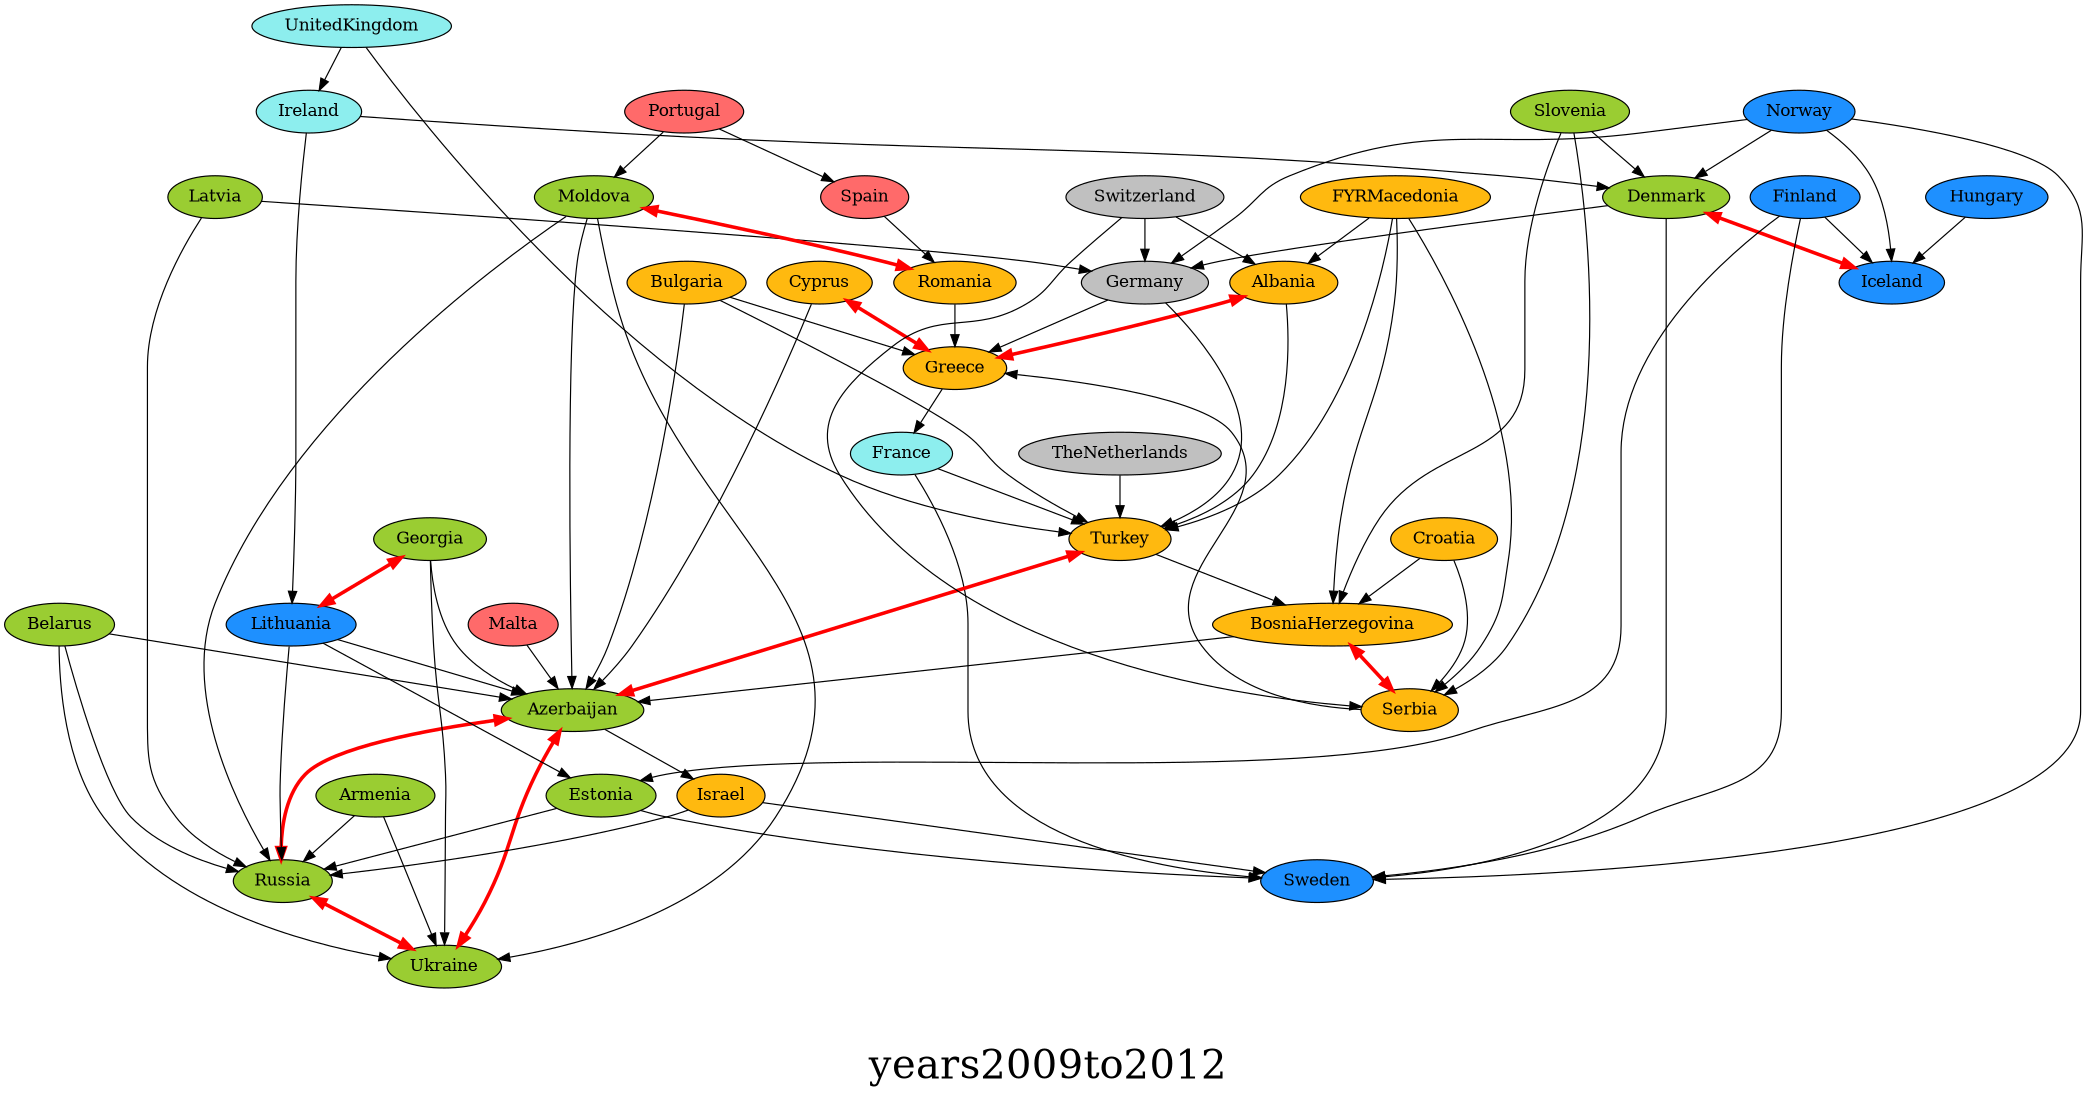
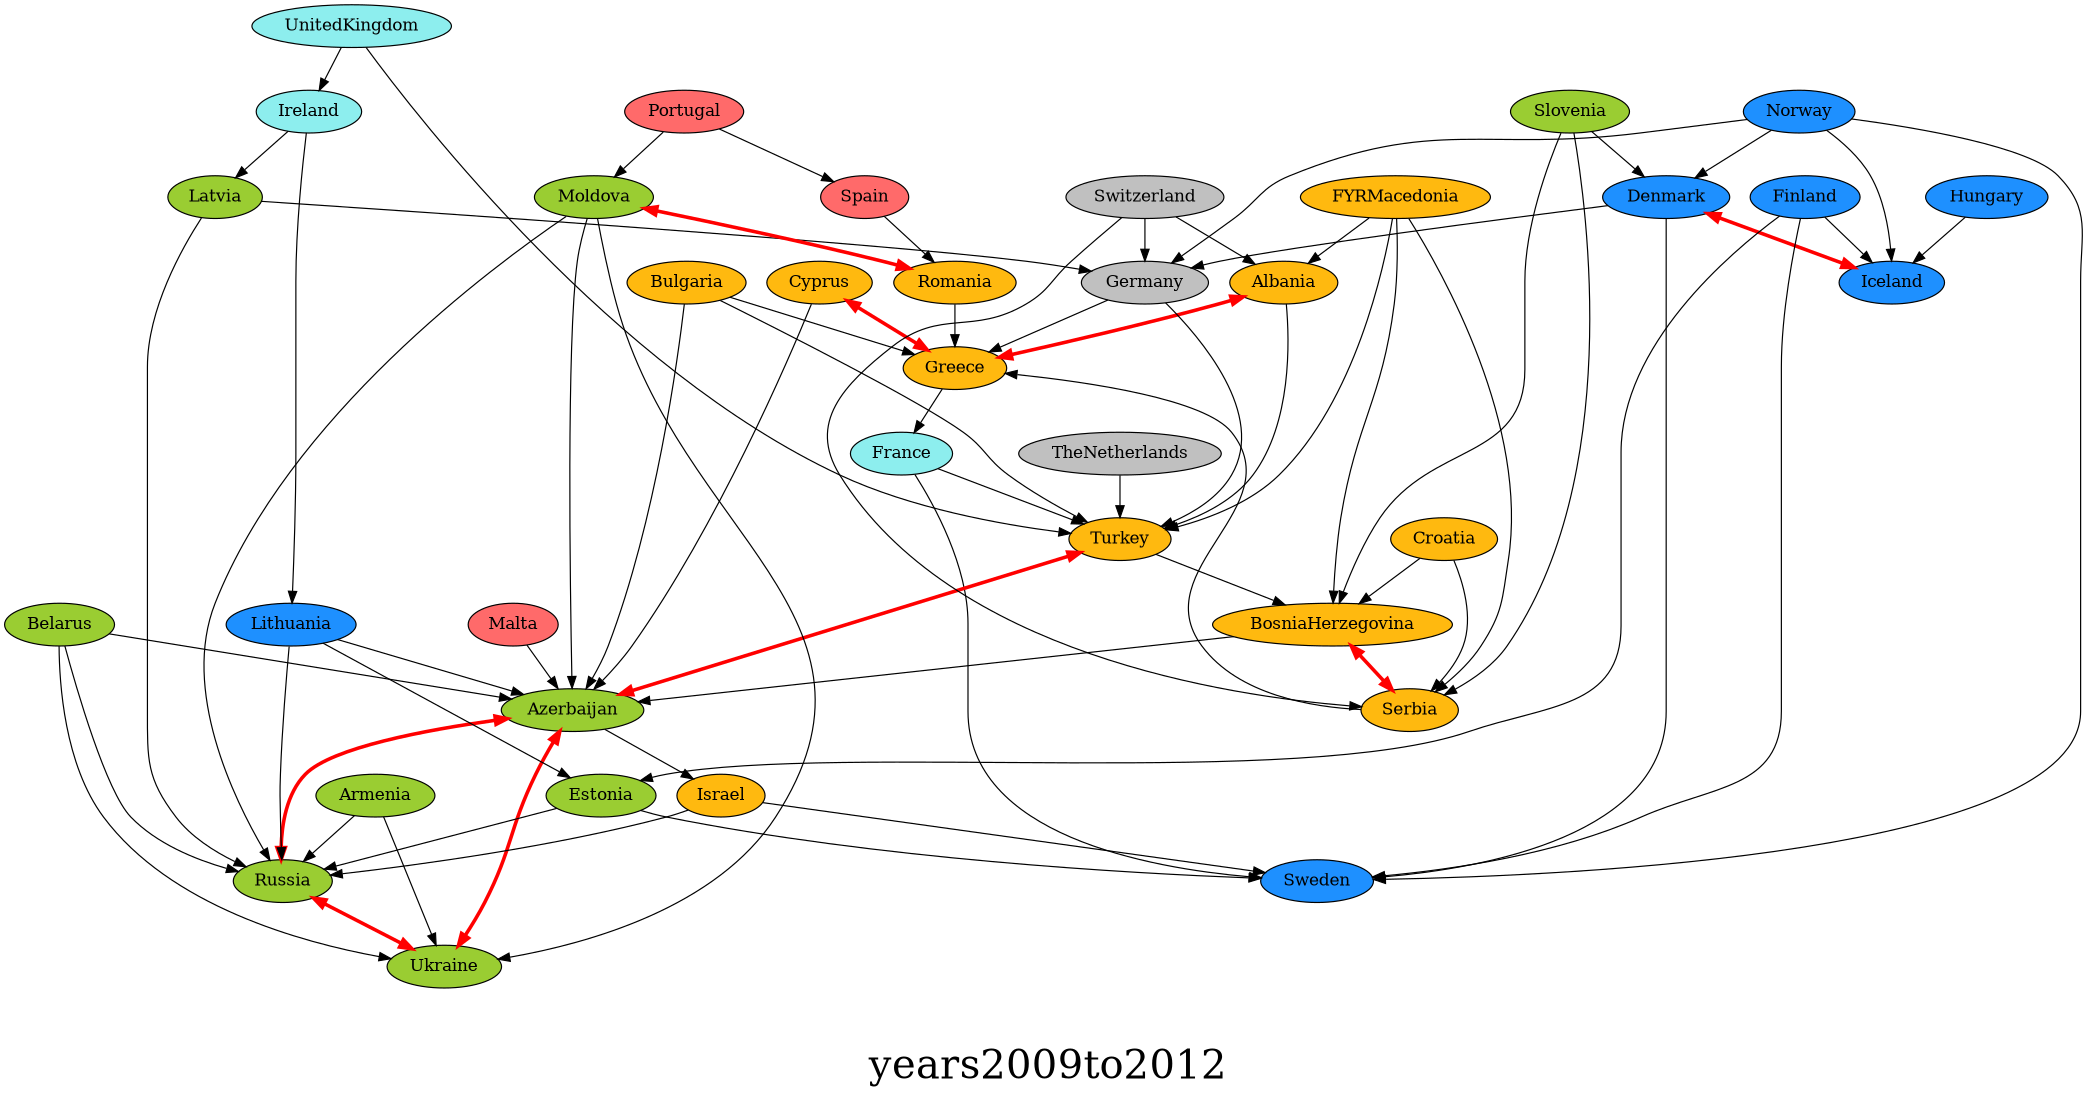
edge "Ireland" -> "Denmark": now "Ireland" -> "Latvia"
node "Denmark": fillcolor olivedrab3 -> dodgerblue
node "Georgia": removed
